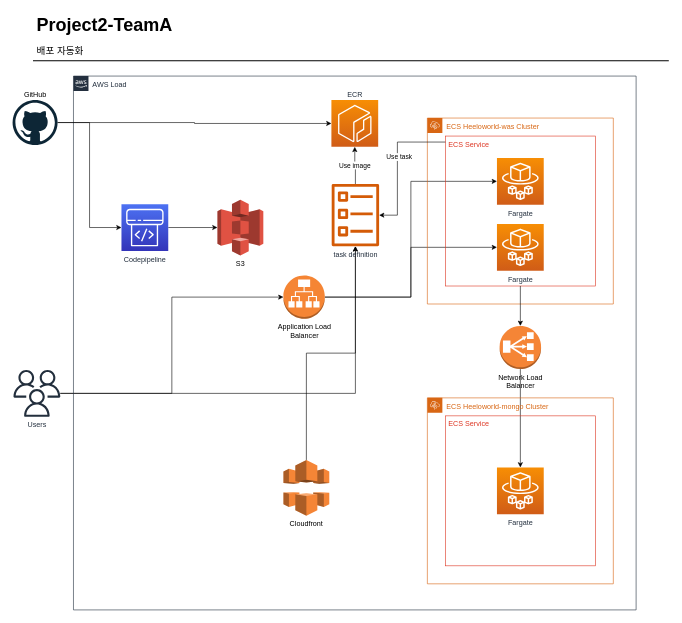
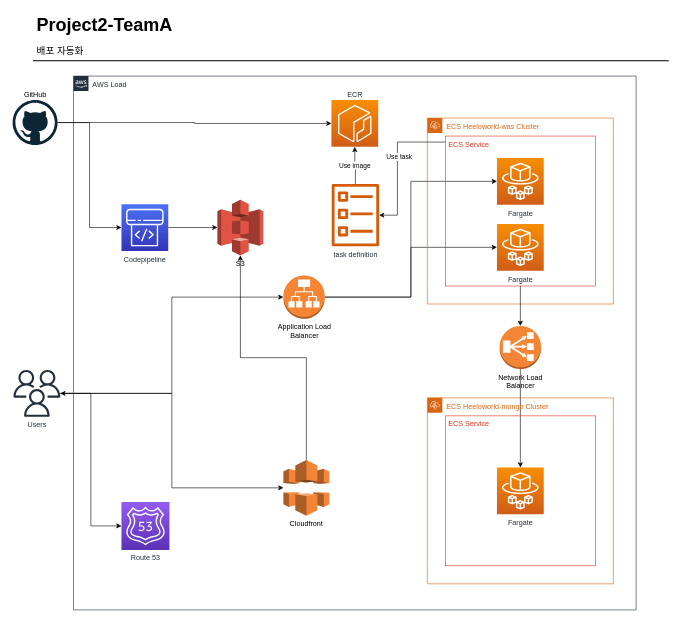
edge "Cloudfront" -> "task definition": now "Cloudfront" -> "S3"
edge "Users" -> "task definition": now "Users" -> "Cloudfront"
edge "Users" -- "Route 53": added
node "Route 53": added
